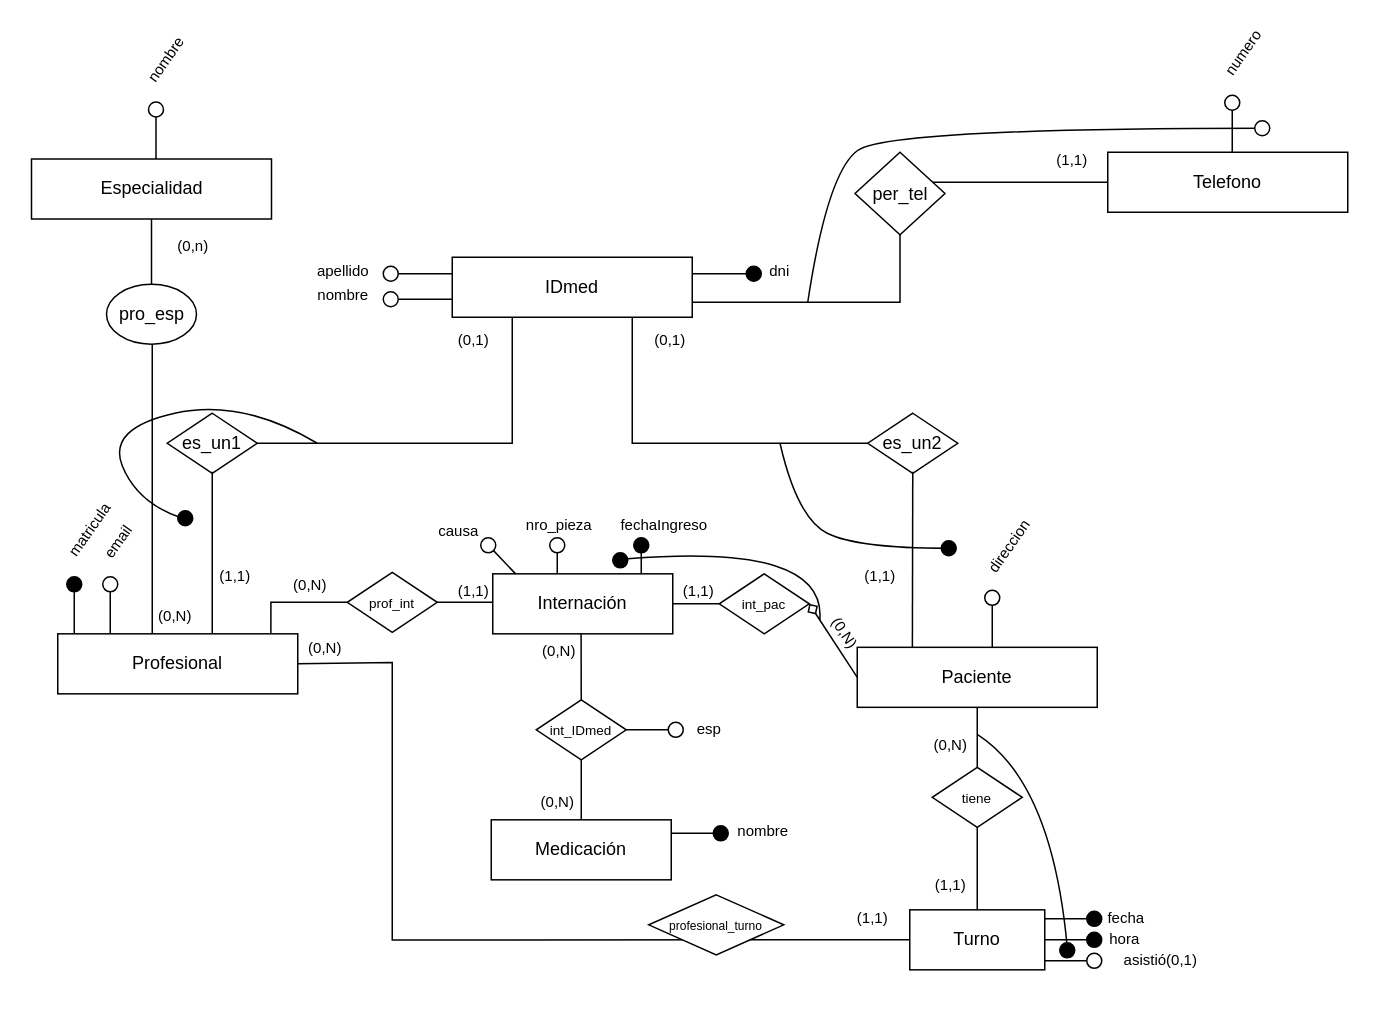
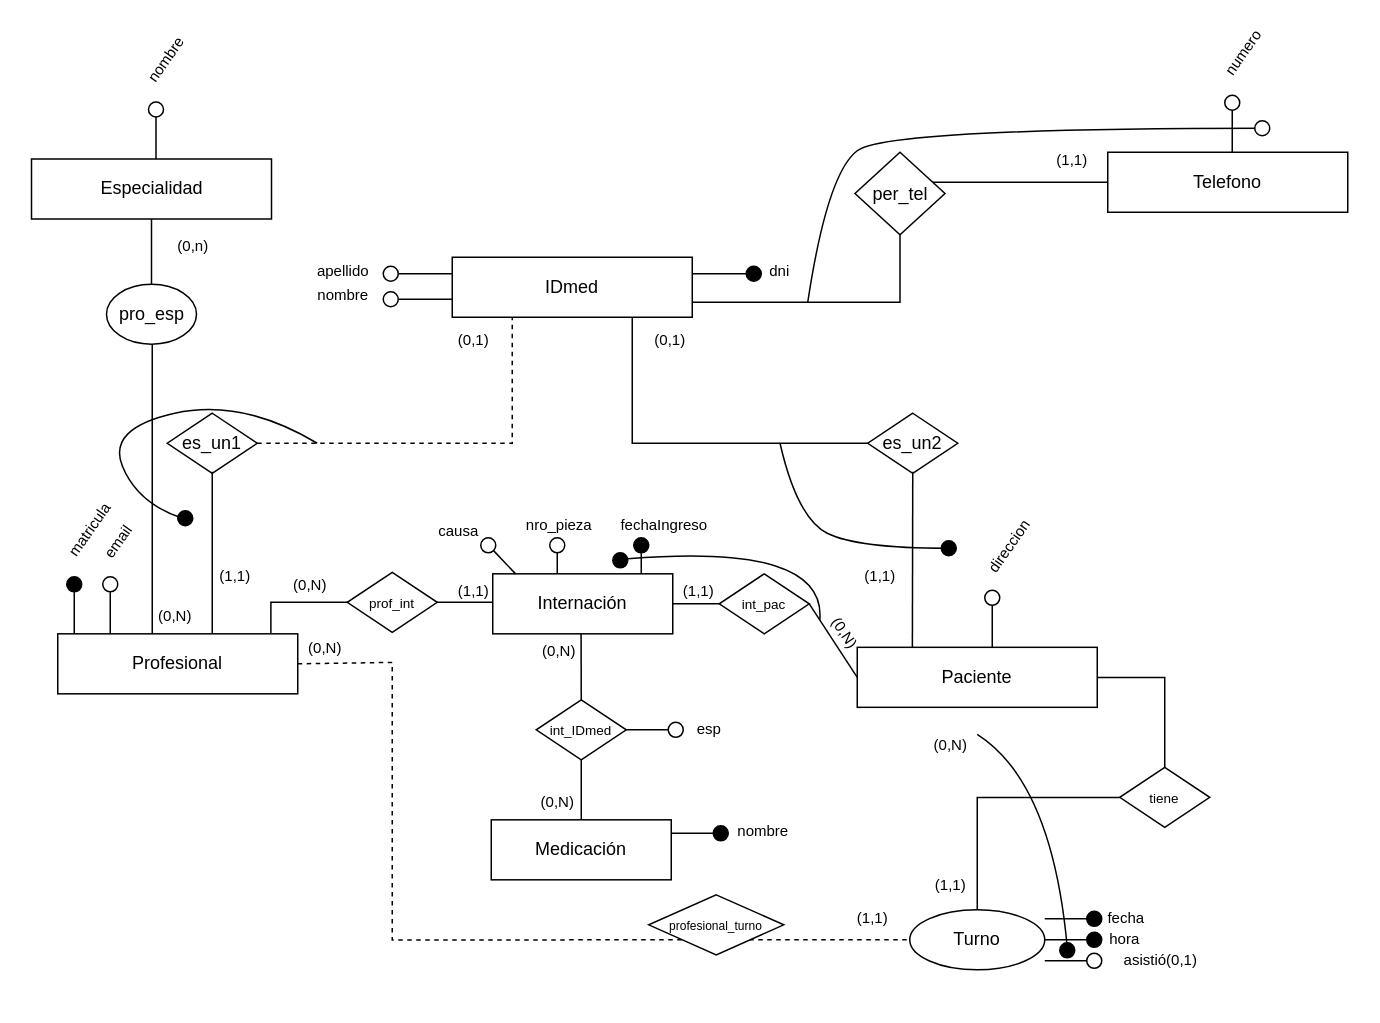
edge "IDmed" -- "es_un1": style solid -> dashed
edge "Paciente" -> "int_pac": arrowhead diamond -> none
node "tiene": moved (977, 797) -> (1165, 797)
edge "Profesional" -- "Turno": style solid -> dashed
node "Turno": shape rectangle -> ellipse
